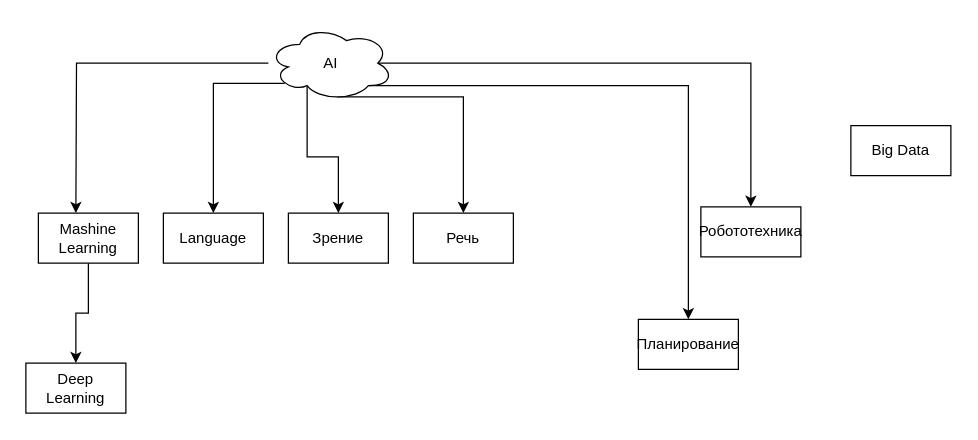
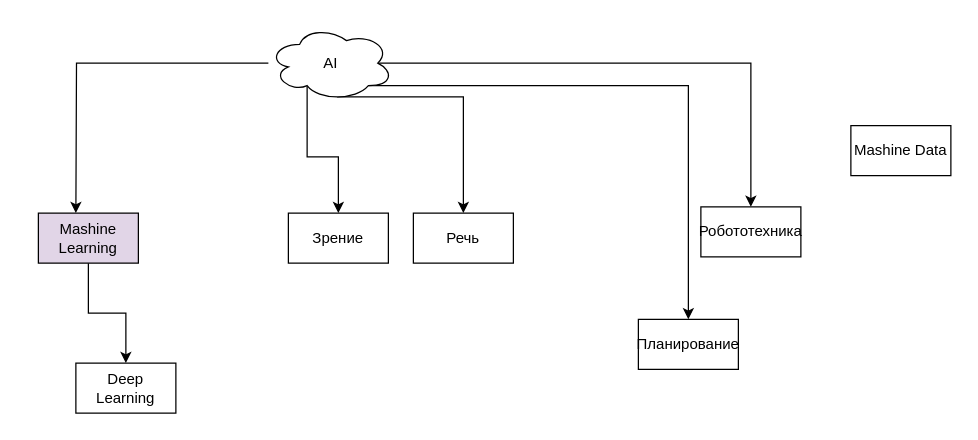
edge "AI" -> "Language": removed
node "Big Data": label "Big Data" -> "Mashine Data"
node "Mashine Learning": fillcolor #ffffff -> #e1d5e7
node "Language": removed
node "Deep Learning": moved (76, 388) -> (126, 388)
